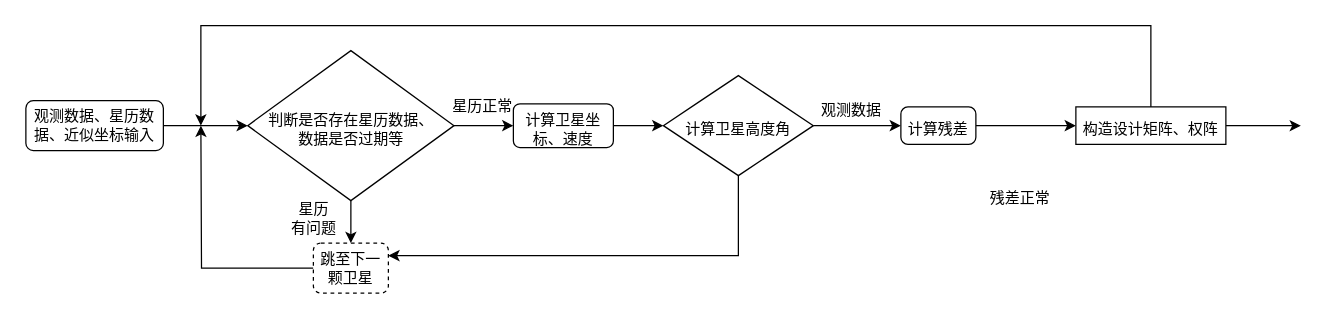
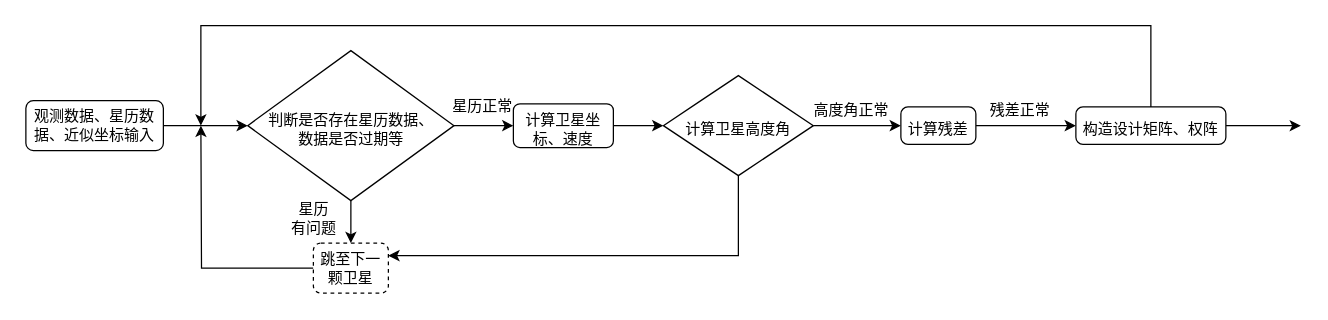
node "观测数据": label "观测数据" -> "高度角正常"
node "构造设计矩阵、权阵": shape rectangle -> rounded rectangle
node "残差正常": moved (1019, 198) -> (1019, 111)
